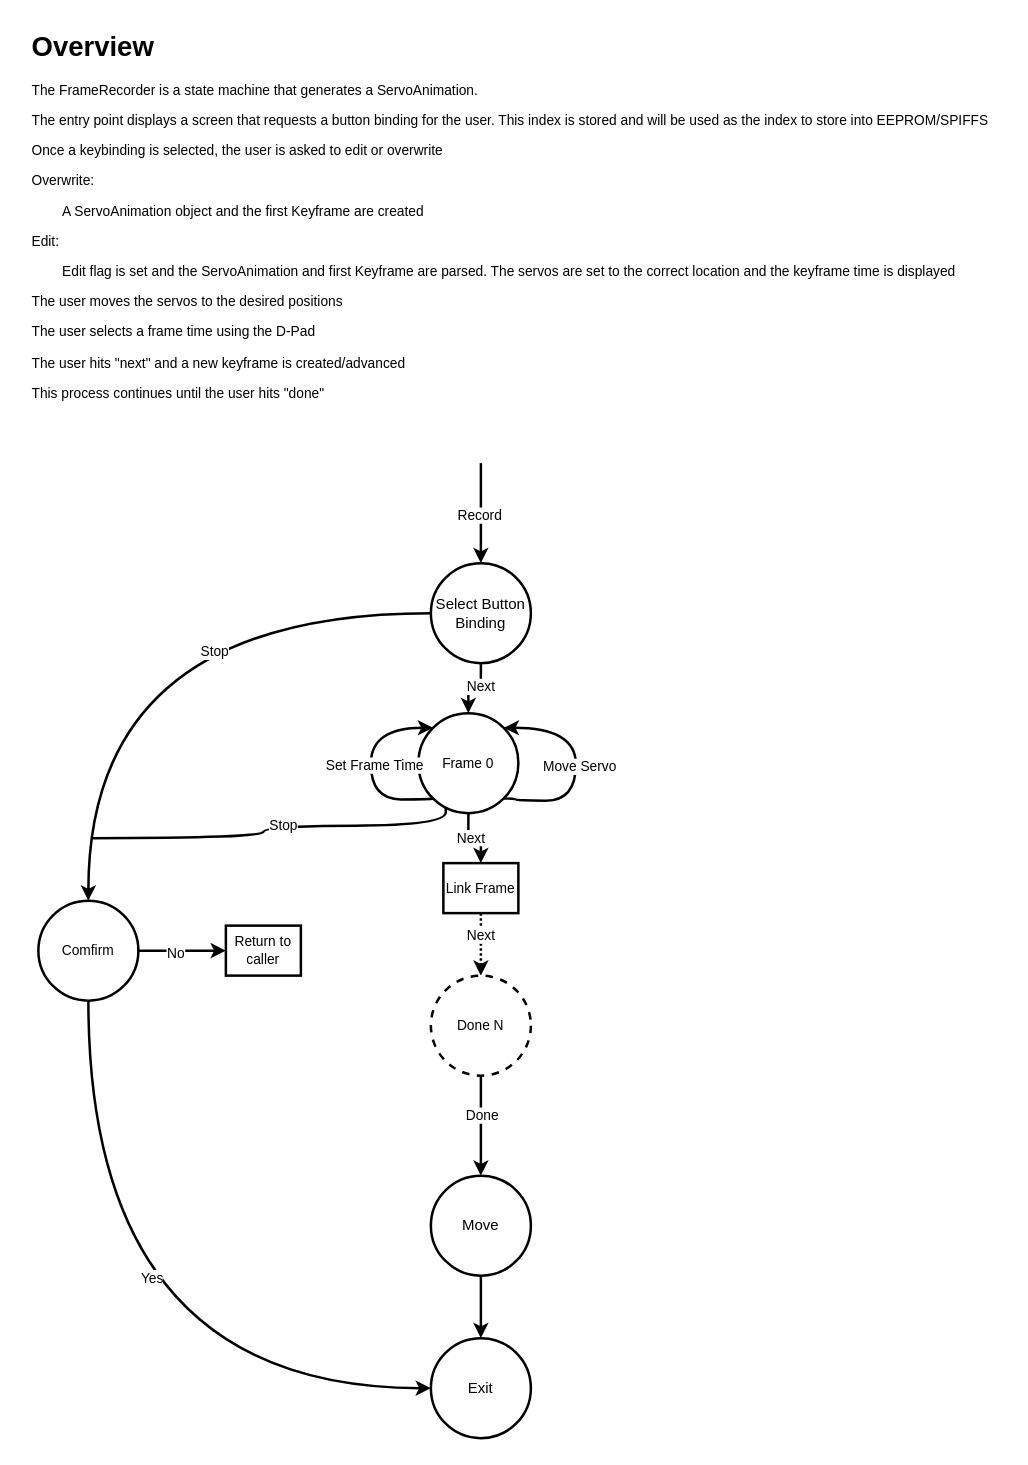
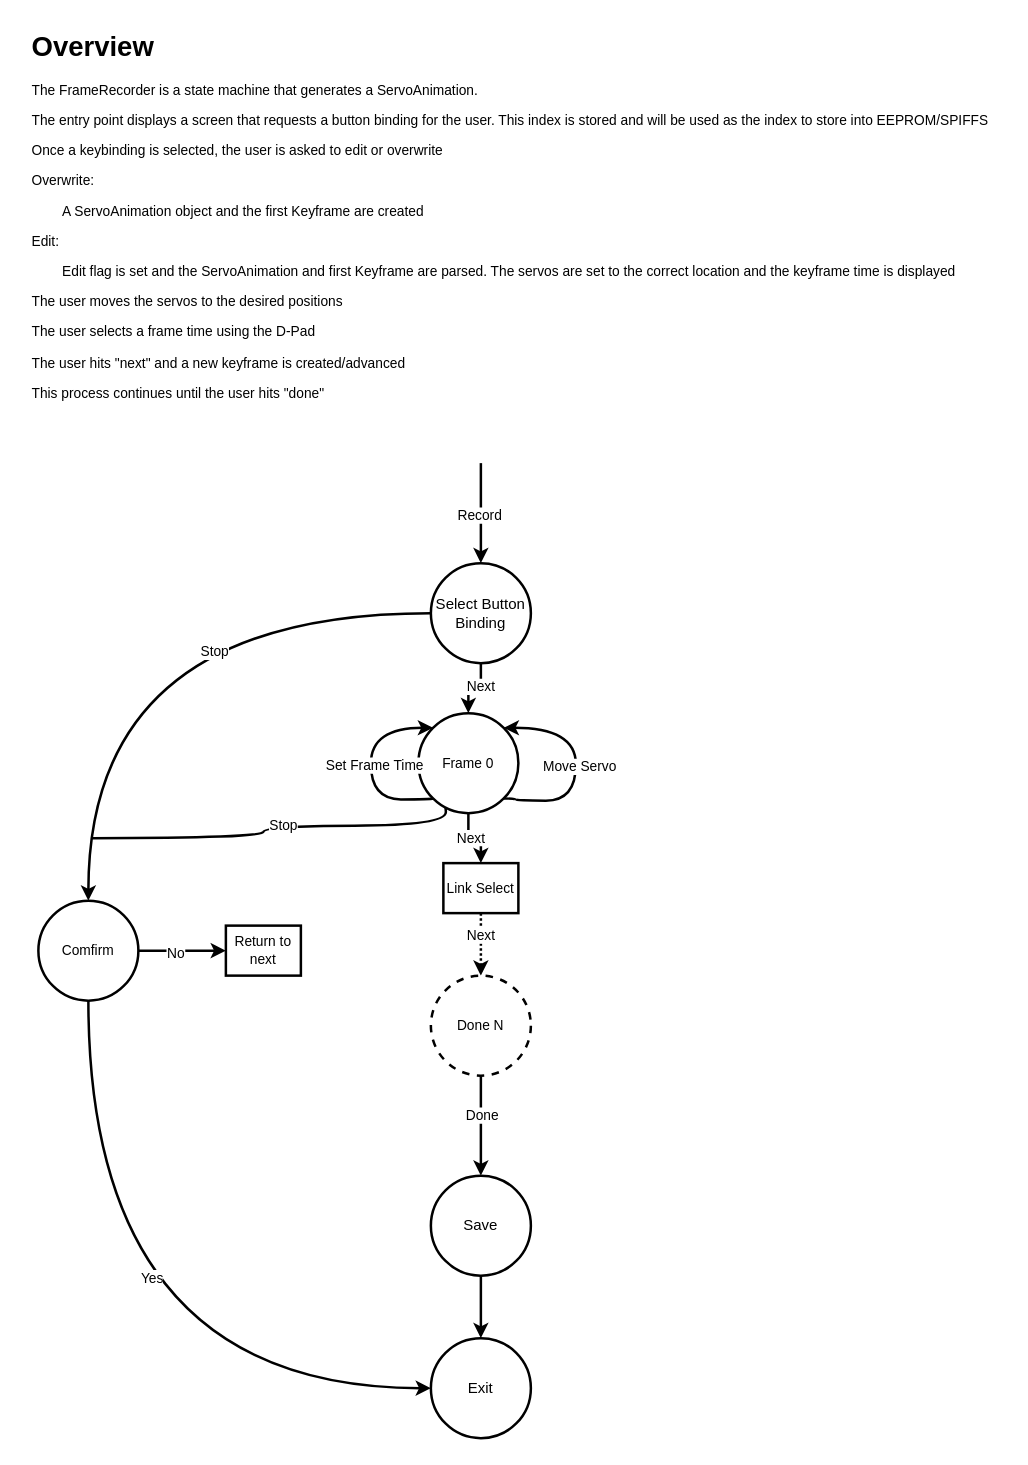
node "Link Frame": label "Link Frame" -> "Link Select"
node "Return to caller": label "Return to caller" -> "Return to next"
node "Move": label "Move" -> "Save"
